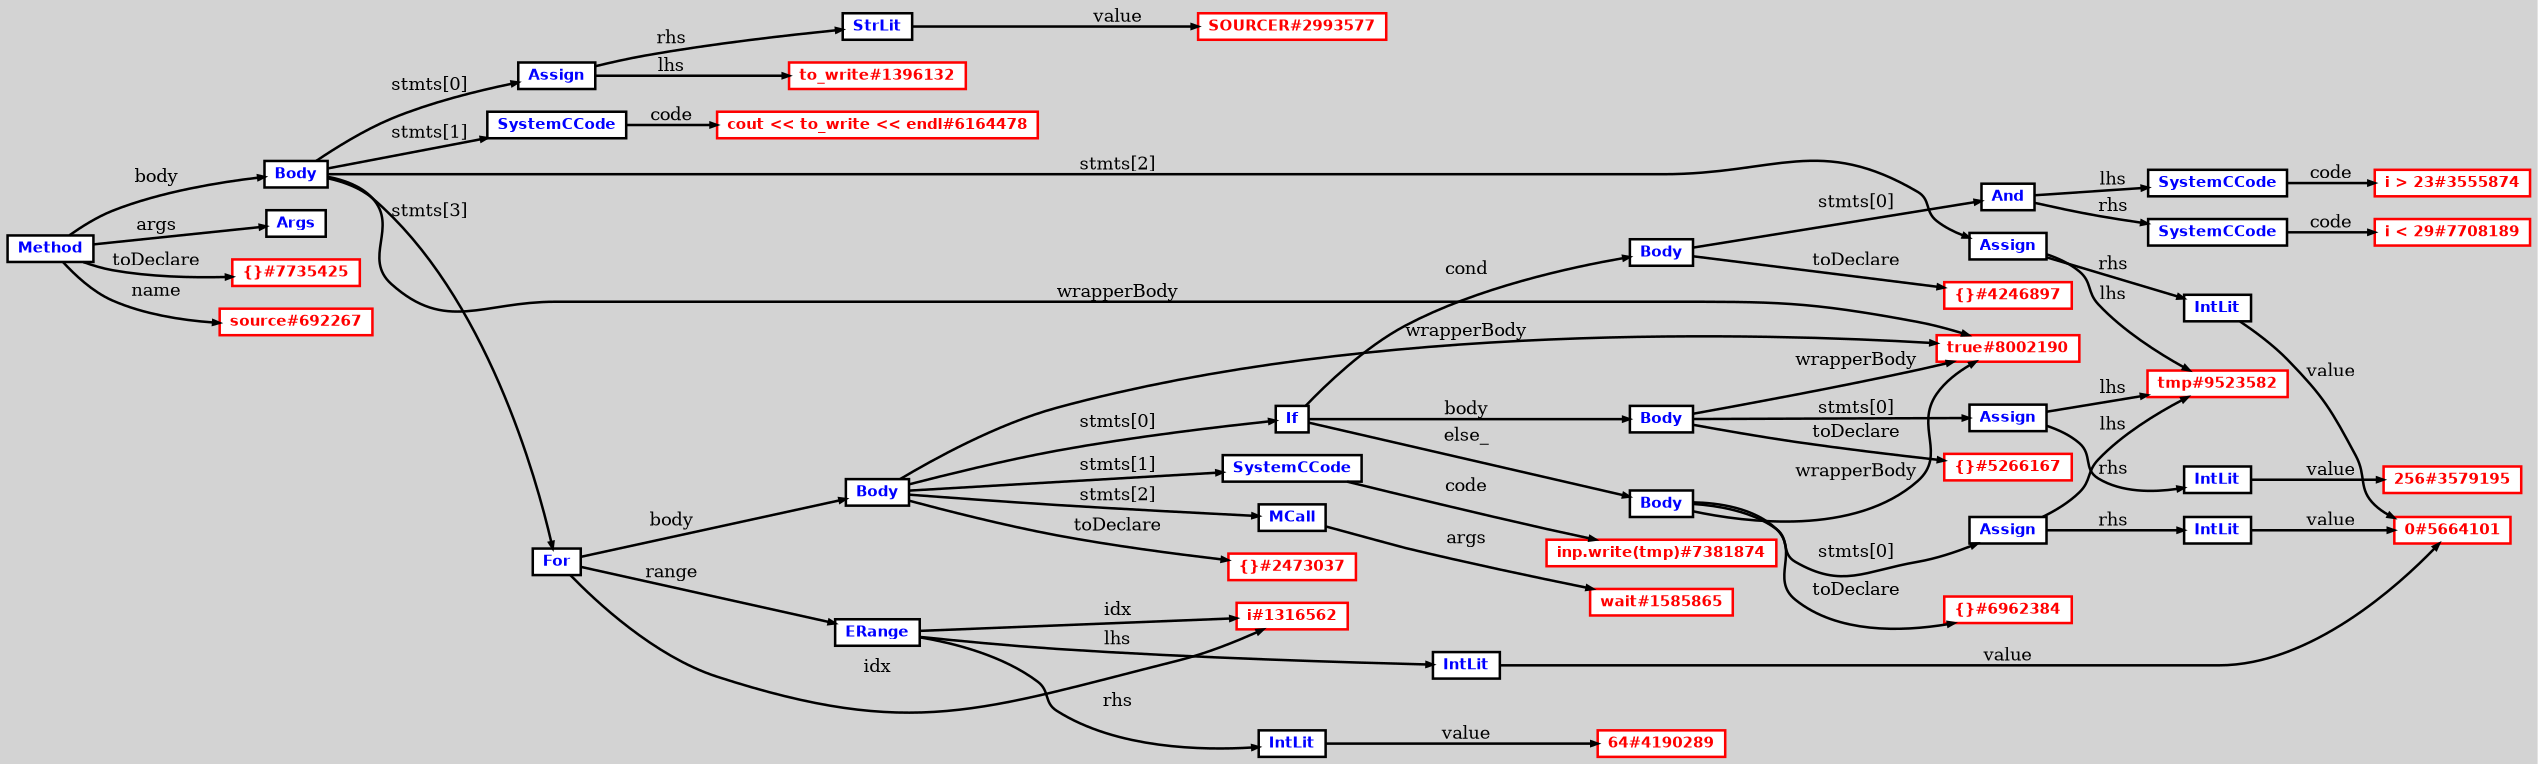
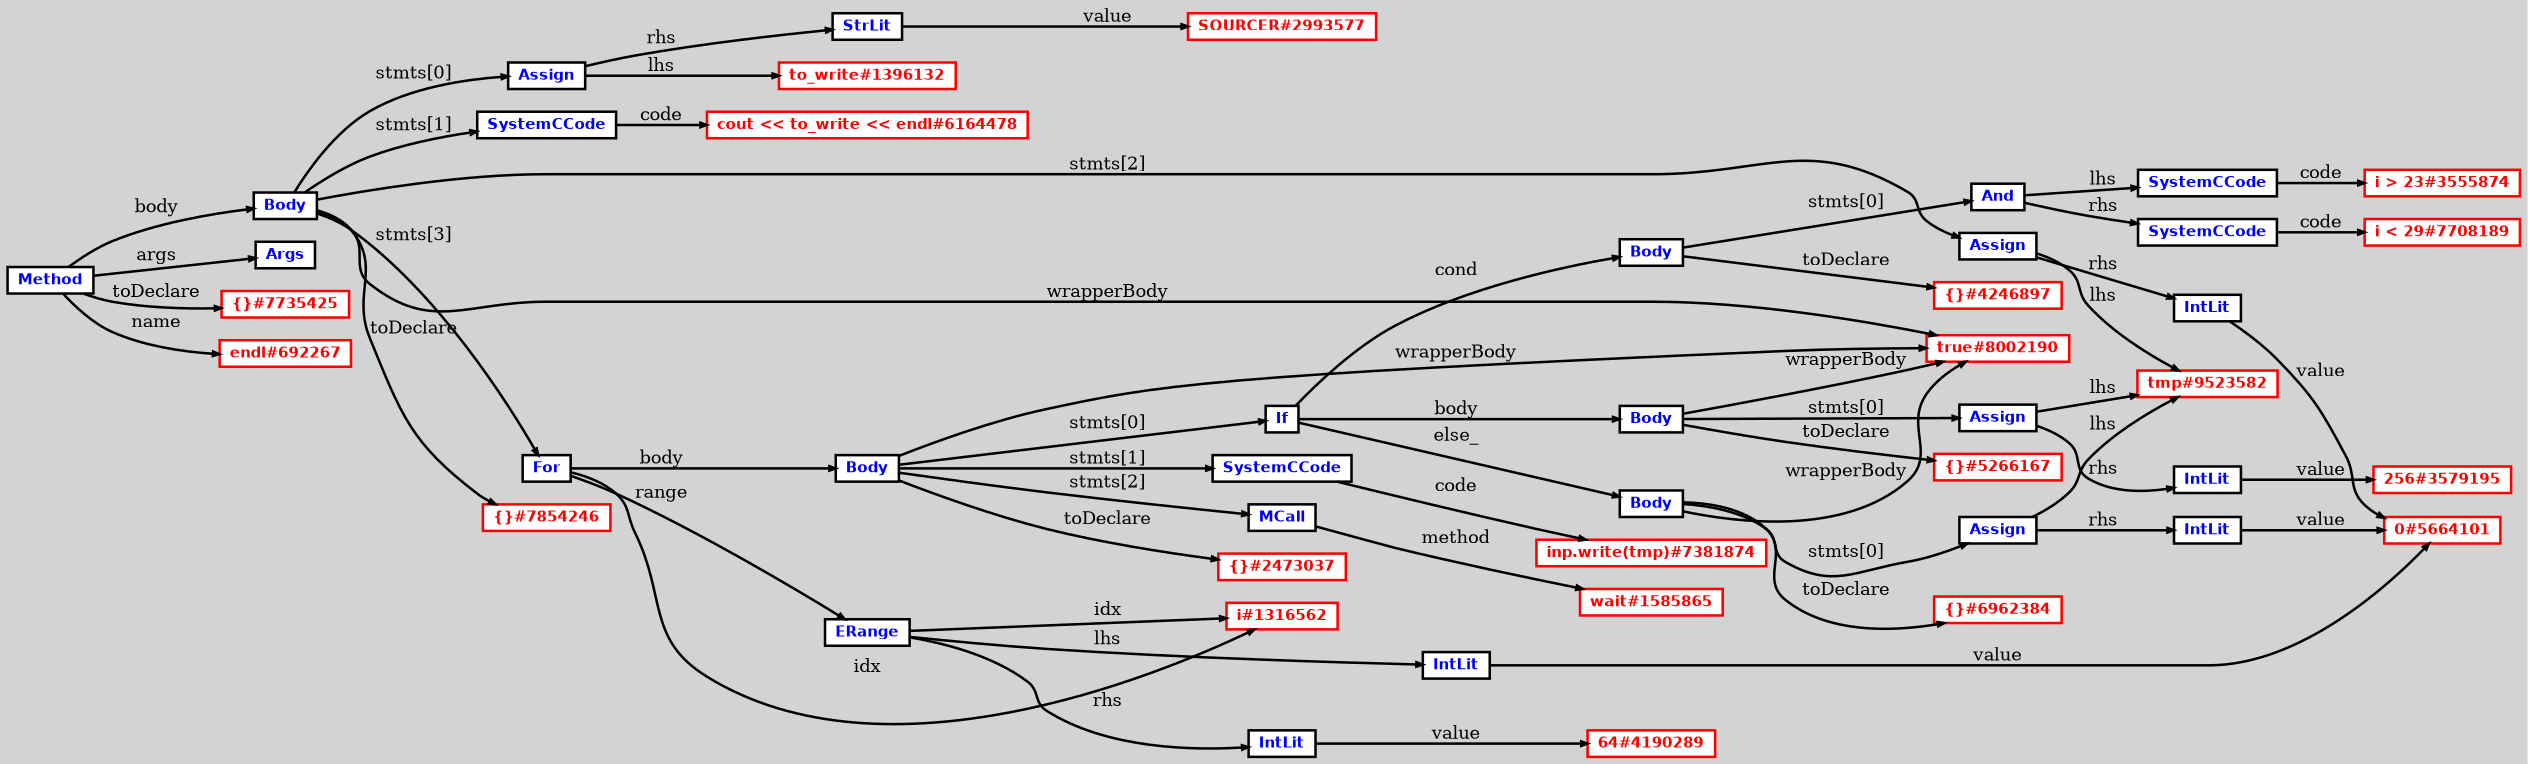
node "source#692267": label "source#692267" -> "endl#692267"
node "{}#7854246": added
edge "MCall" -> "wait#1585865": label "args" -> "method"
